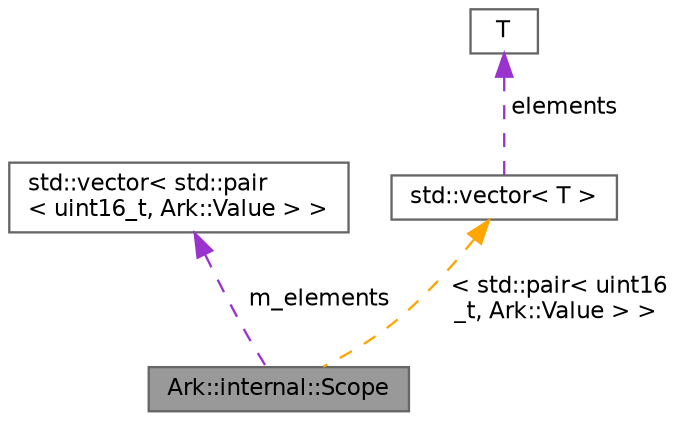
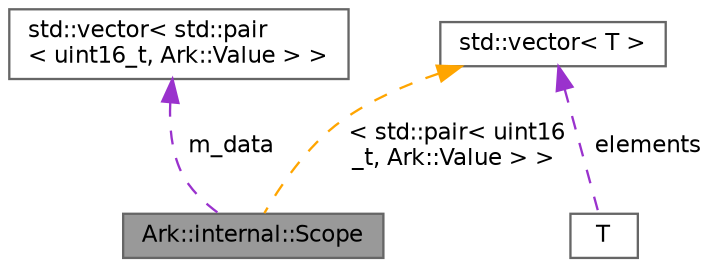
edge "std::vector< T >" -> "T": reversed
edge "Ark::internal::Scope" -> "std::vector< std::pair < uint16_t, Ark::Value > >": label " m_elements" -> " m_data"
